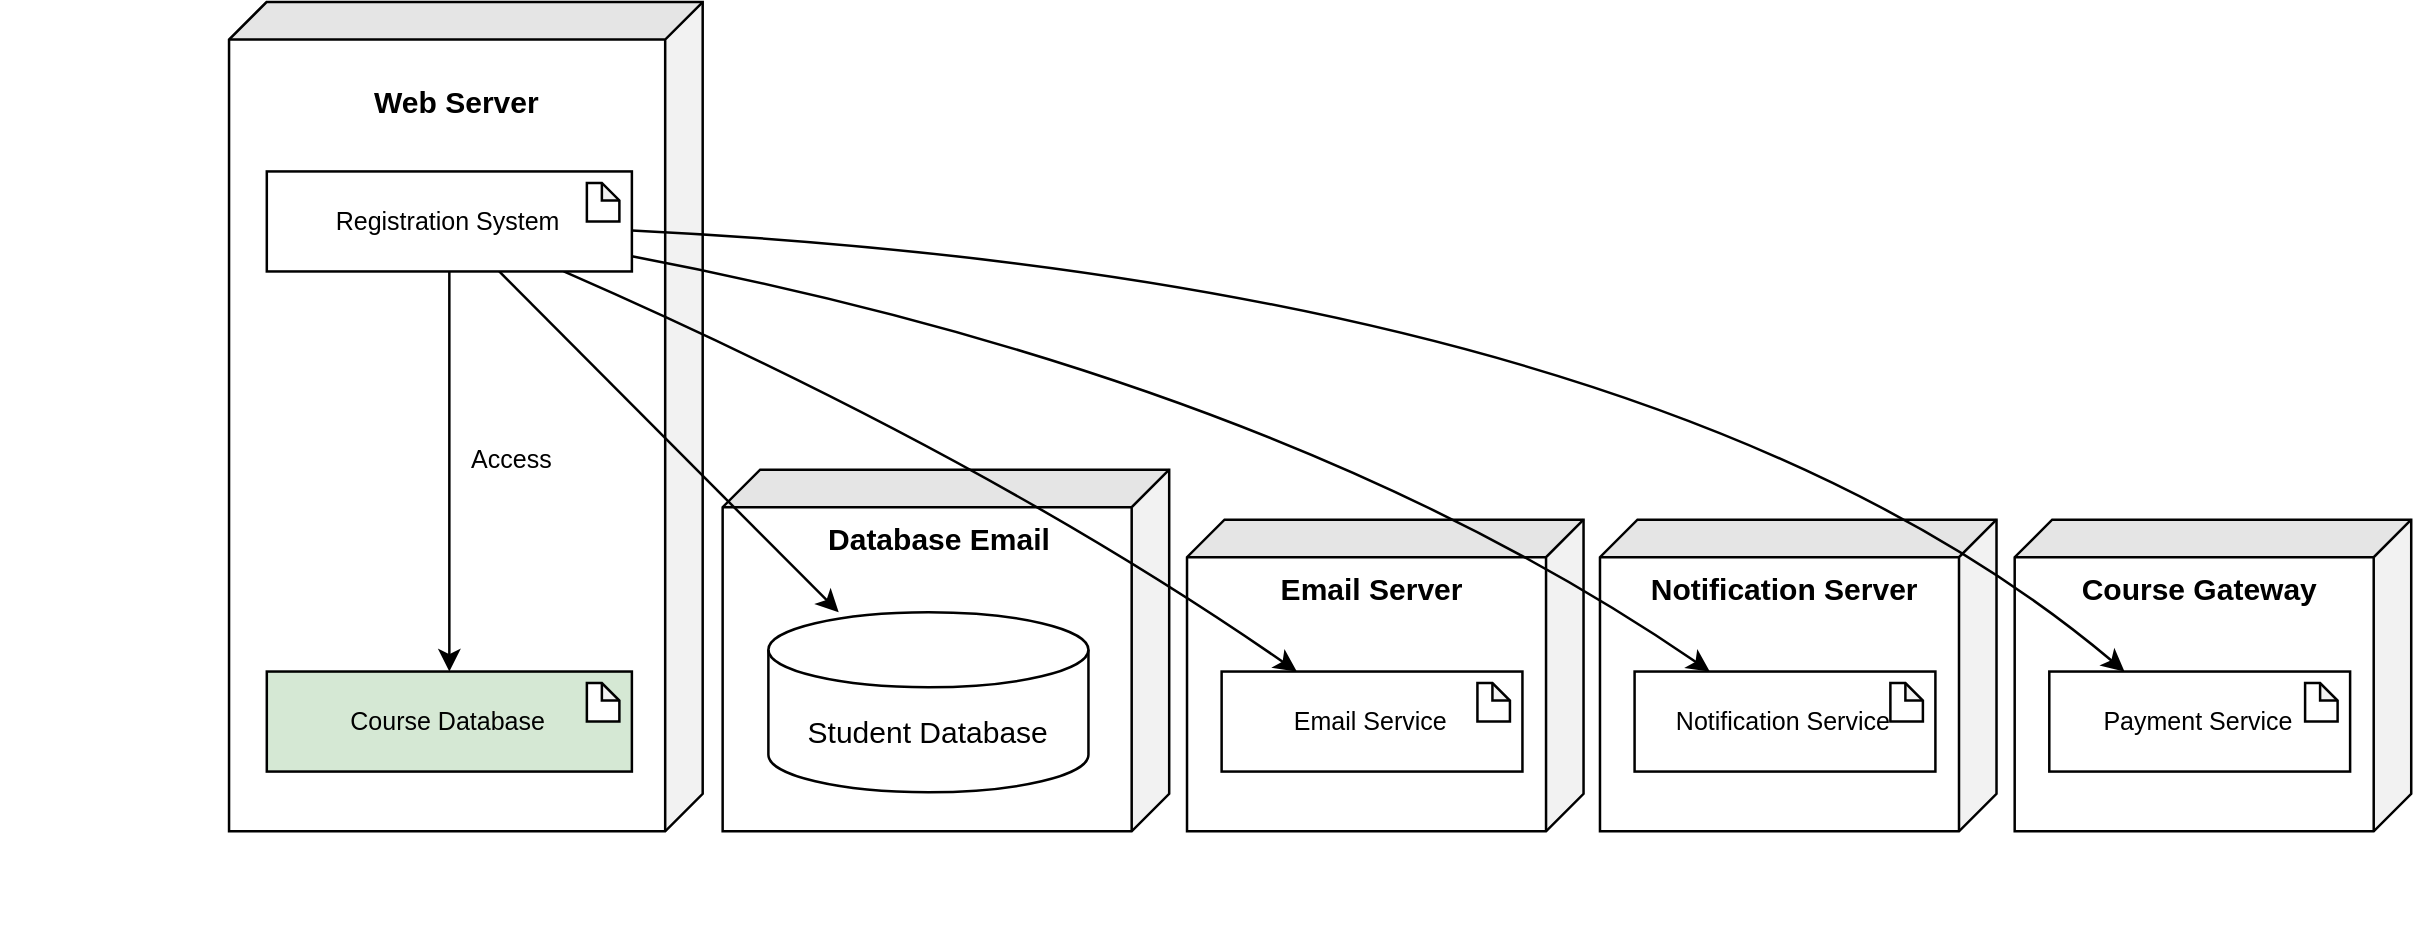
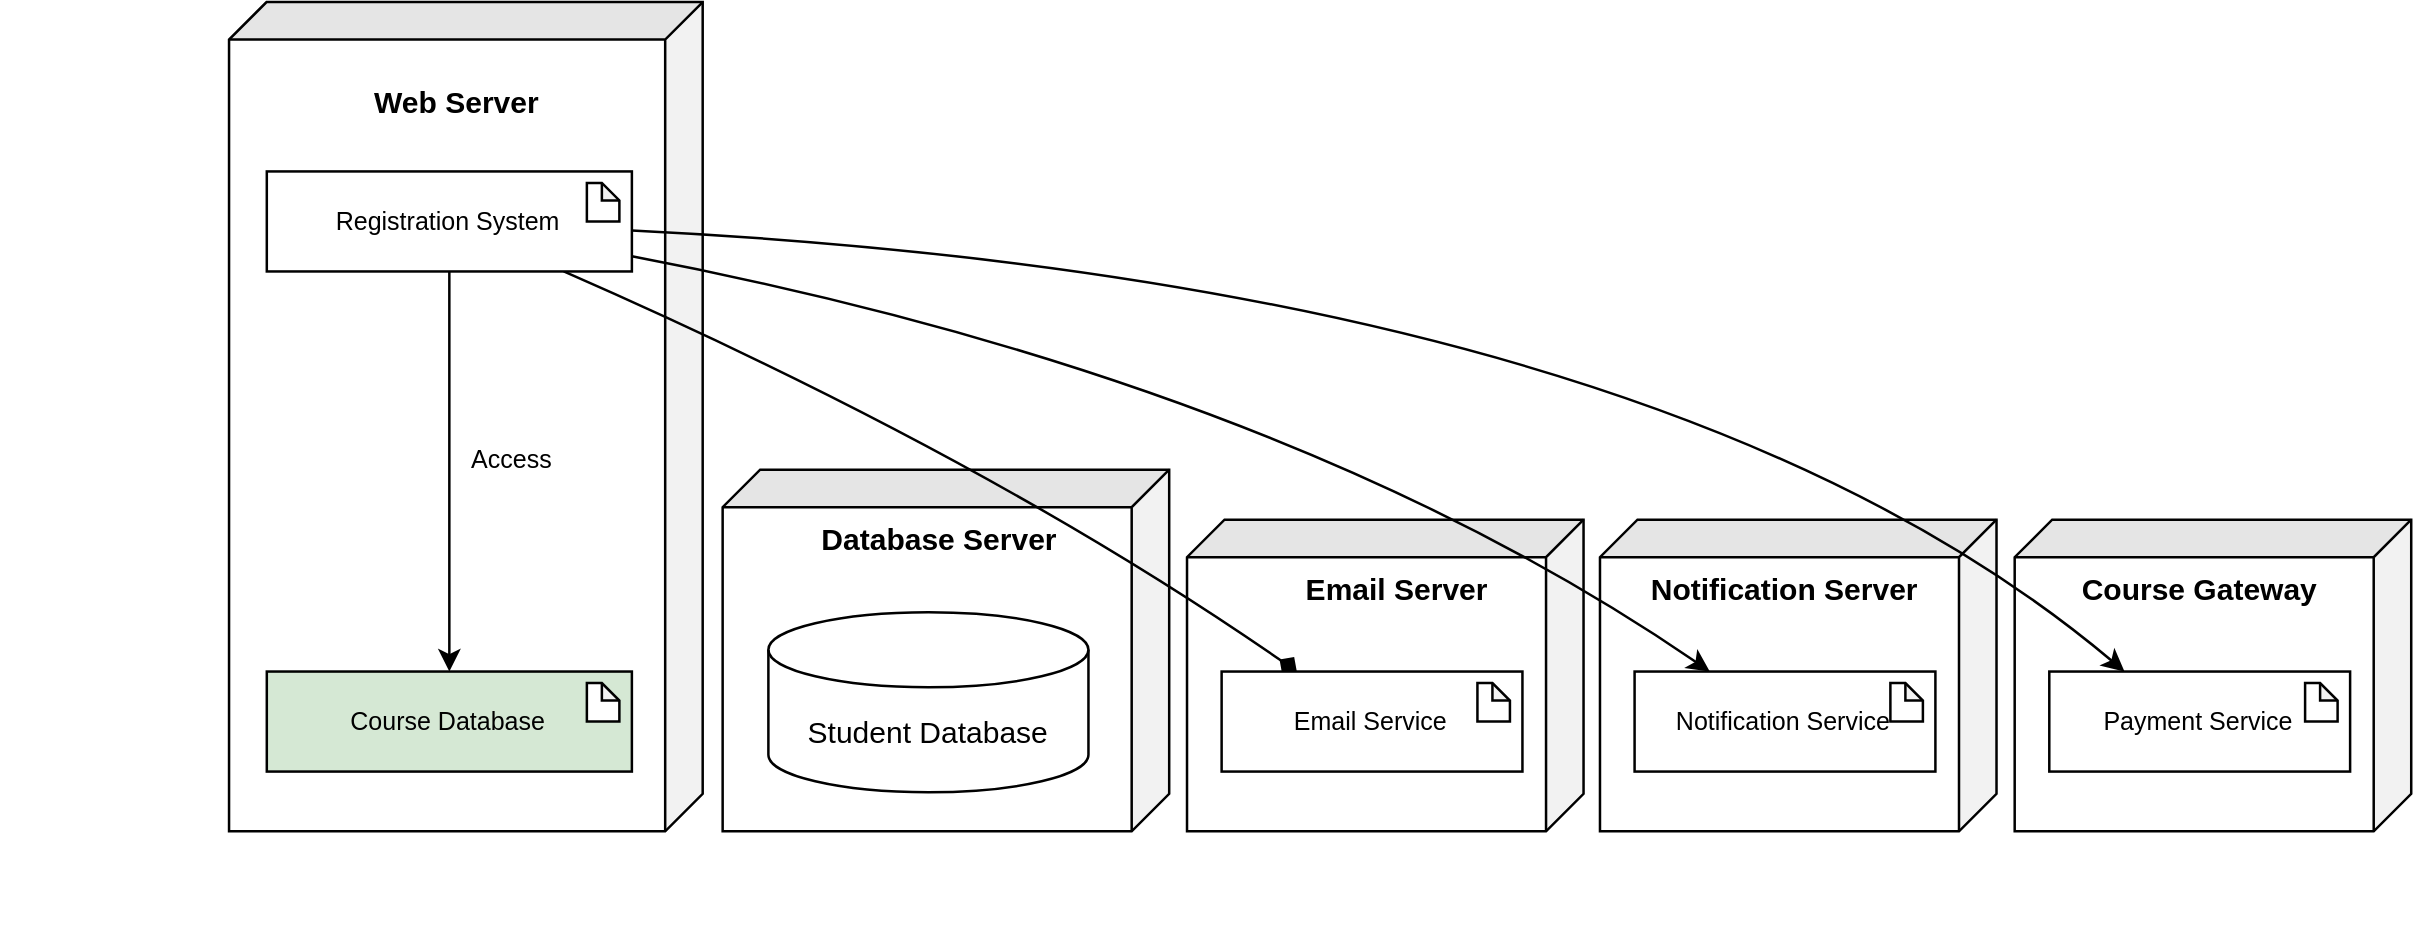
edge "Registration System" -> "Student Database": removed
node "Database Email": label "Database Email" -> "Database Server"
node "Email Server": moved (1372, 590) -> (1397, 590)
edge "Registration System" -> "Email Service": arrowhead classic -> diamond
